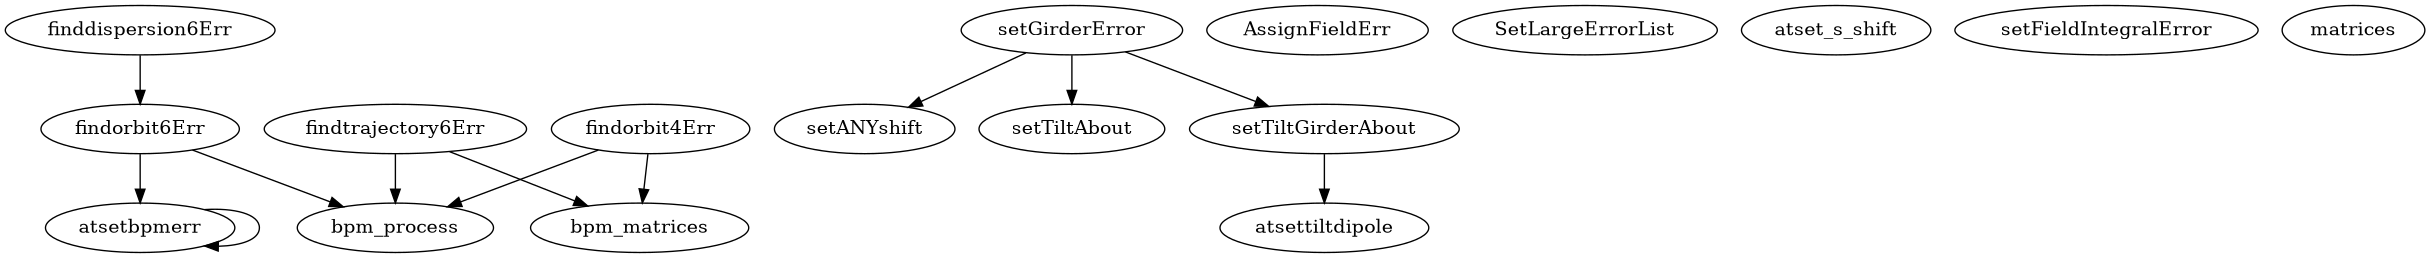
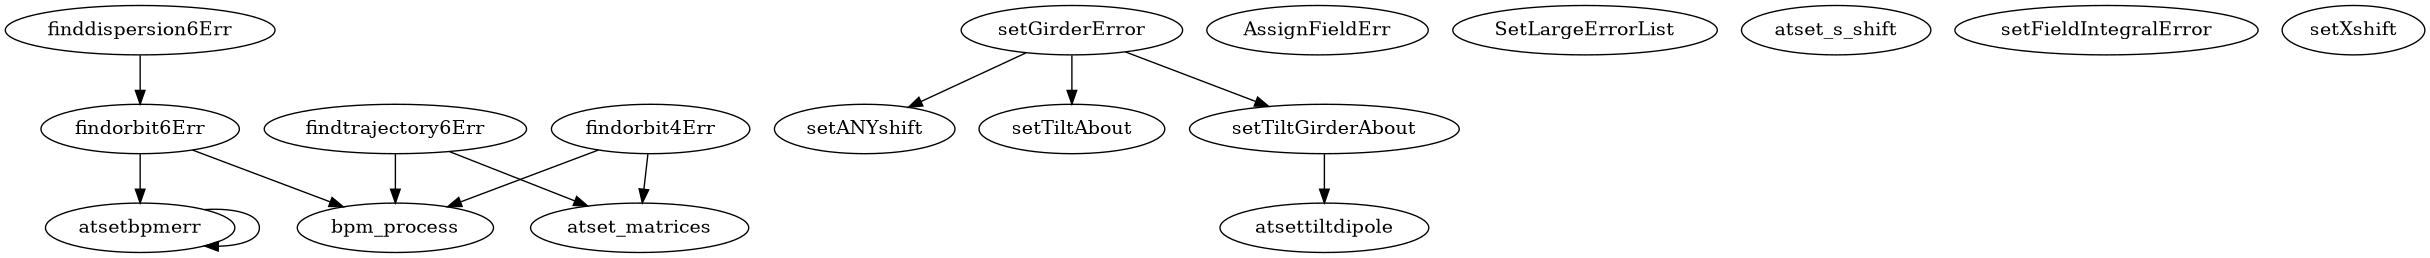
node "matrices": label "matrices" -> "setXshift"
node "bpm_matrices": label "bpm_matrices" -> "atset_matrices"
